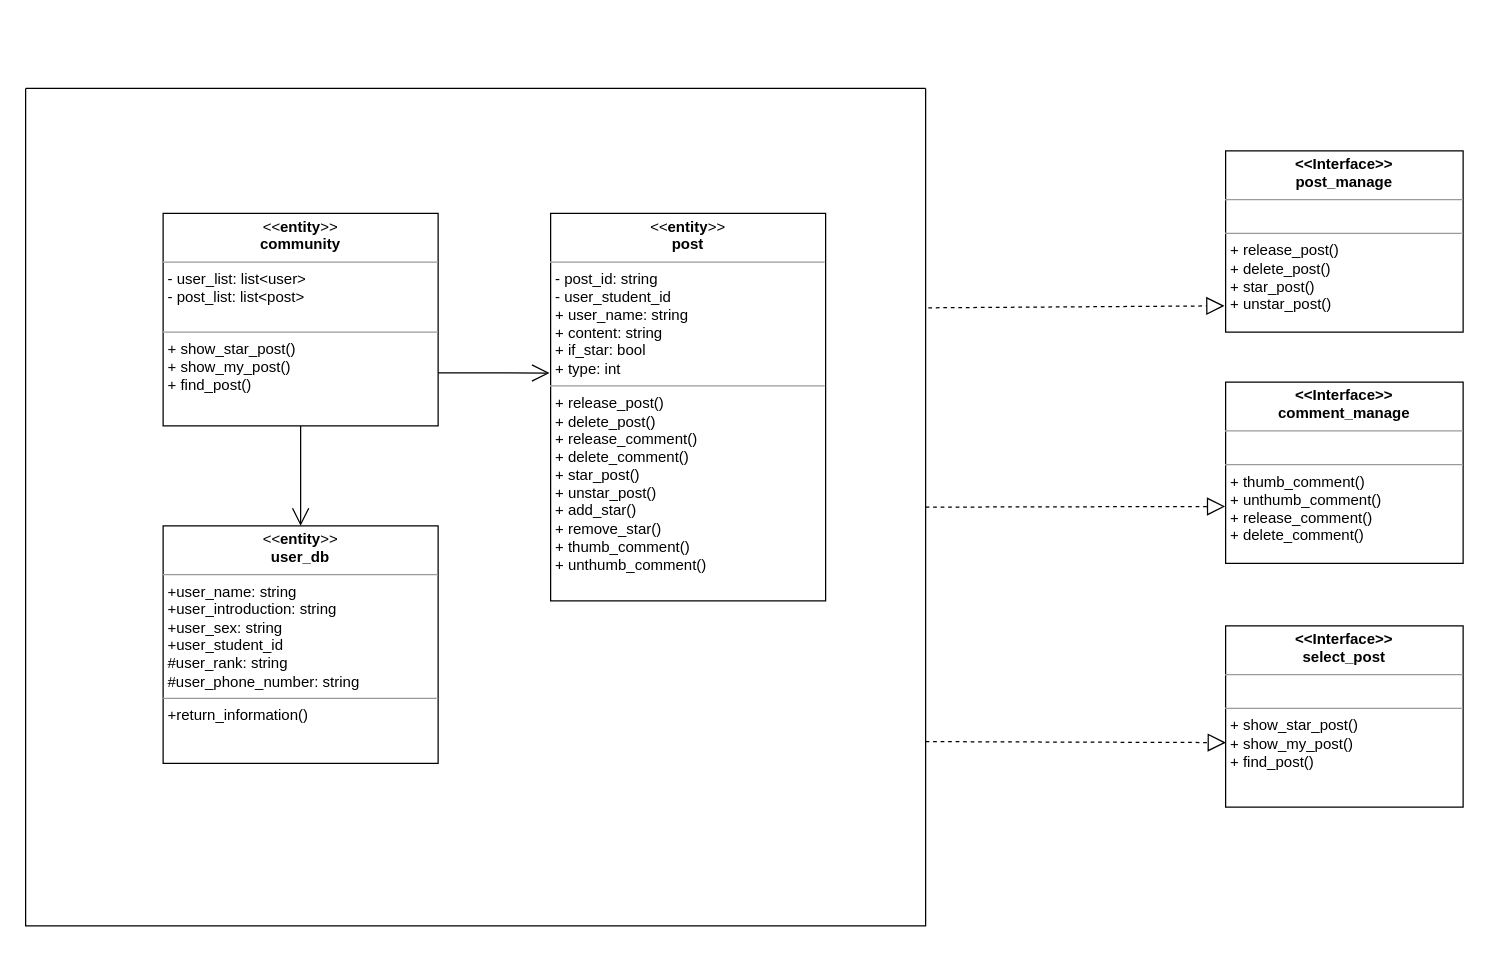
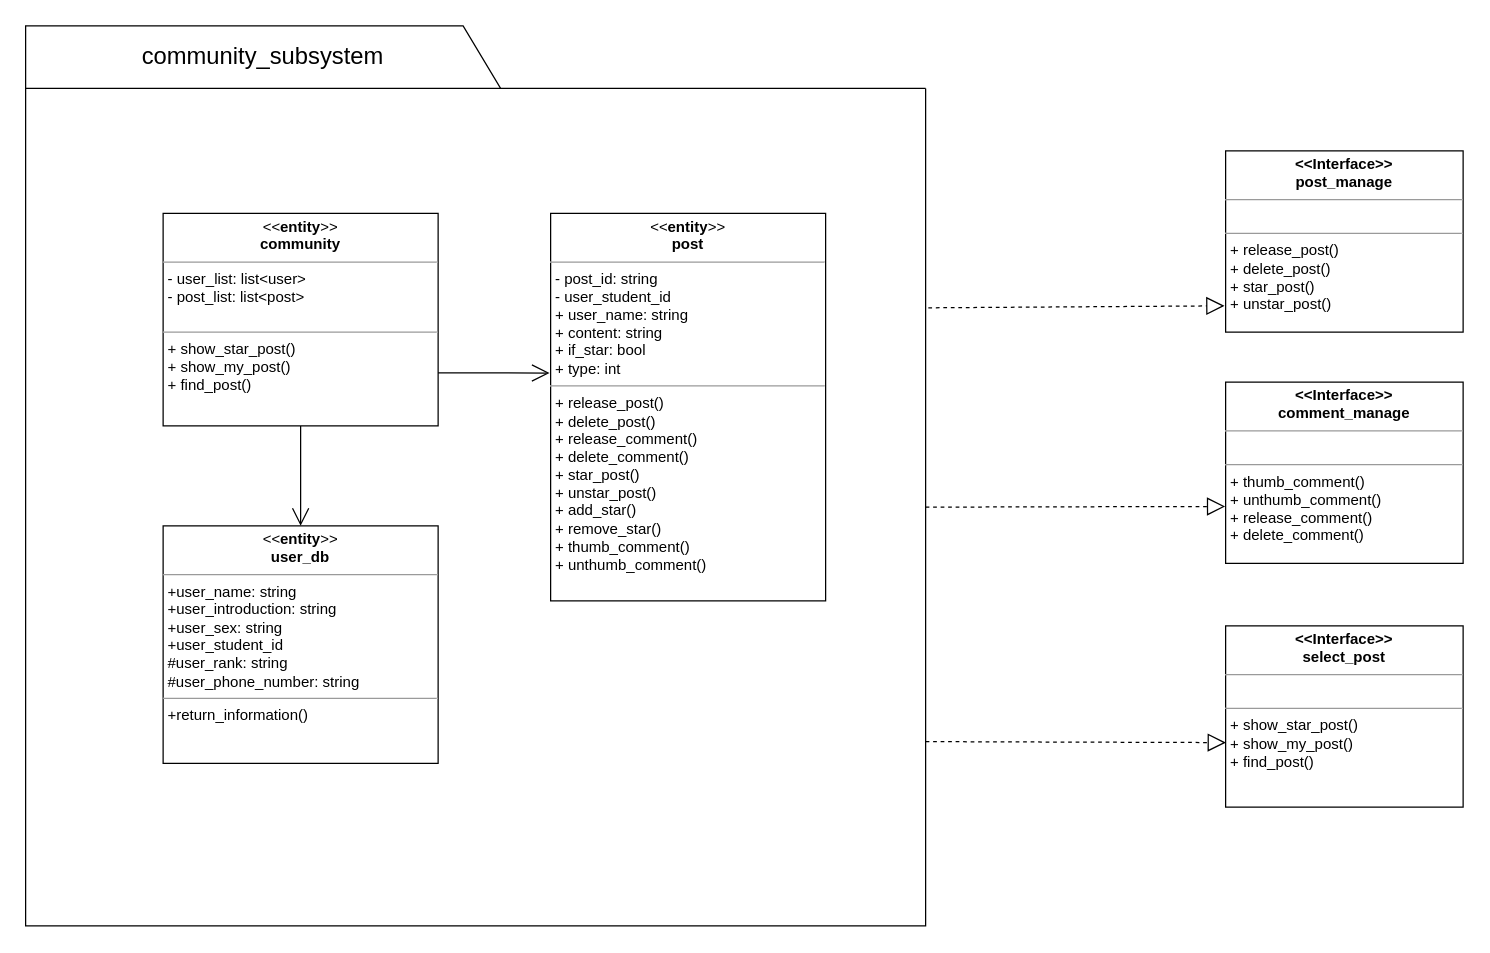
node "community_subsystem": added
